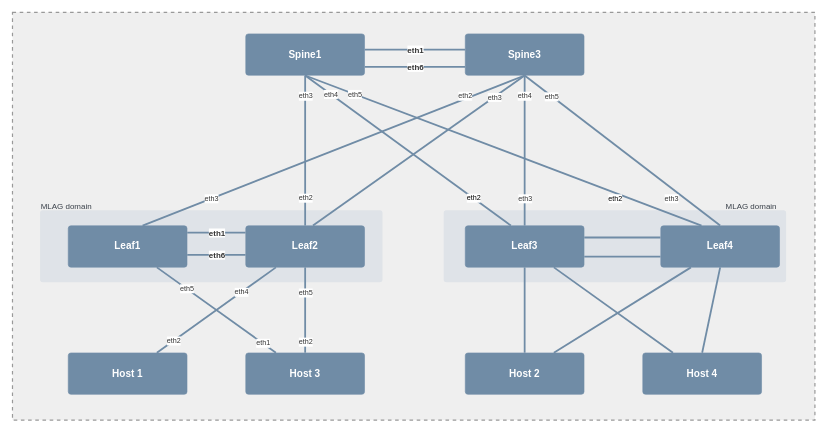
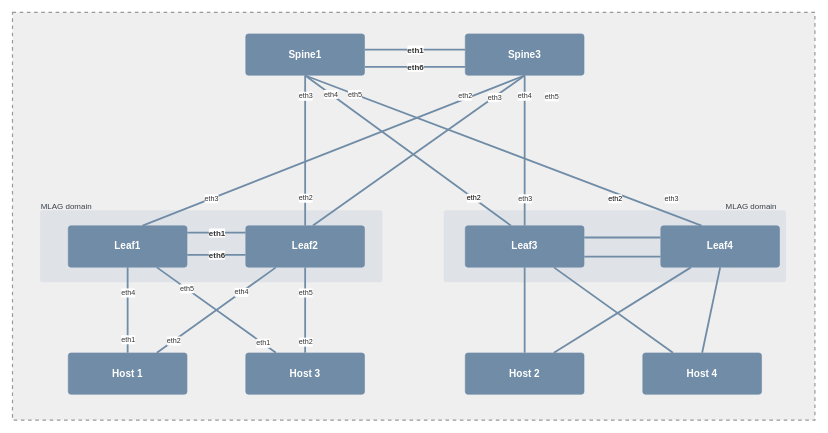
edge "Spine3" -- "Leaf4": removed
edge "Leaf1" -- "Host 1": added, labels "eth4", "eth1"
